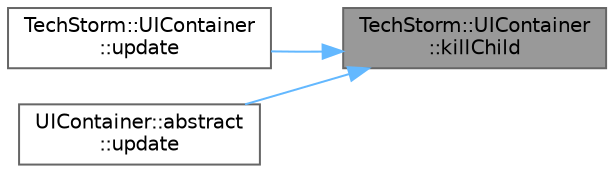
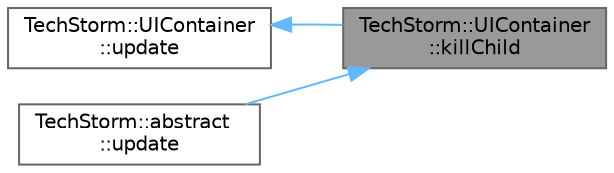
edge "TechStorm::UIContainer ::update" -> "TechStorm::UIContainer ::killChild": reversed
node "UIContainer::abstract ::update": label "UIContainer::abstract ::update" -> "TechStorm::abstract ::update"
